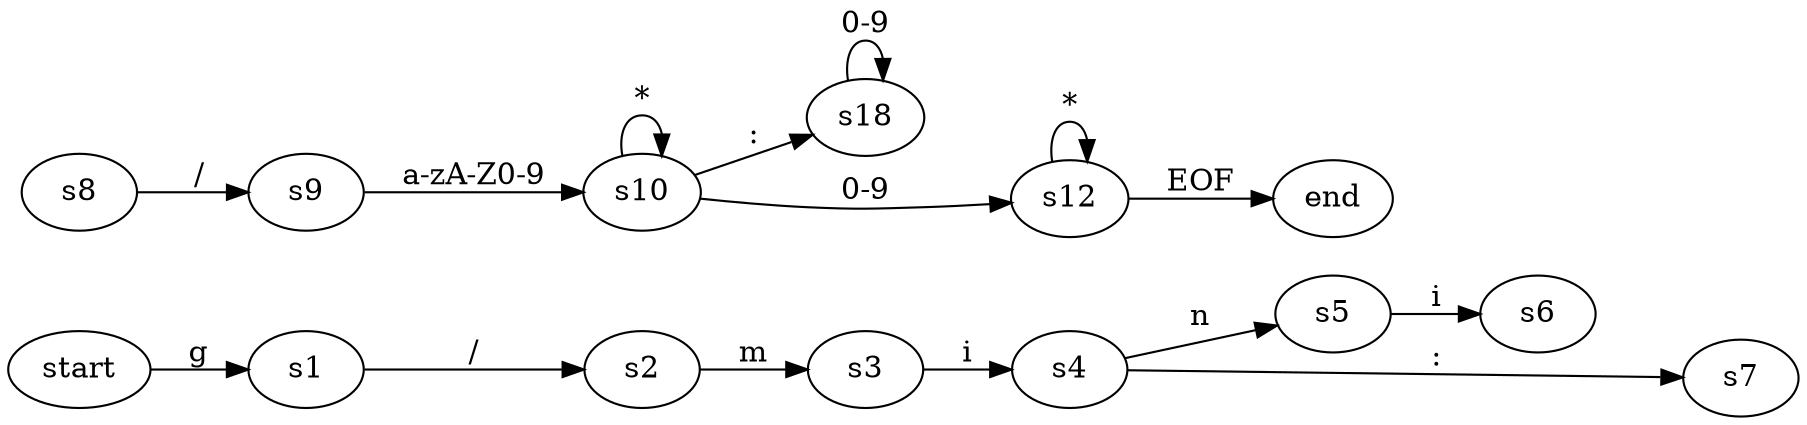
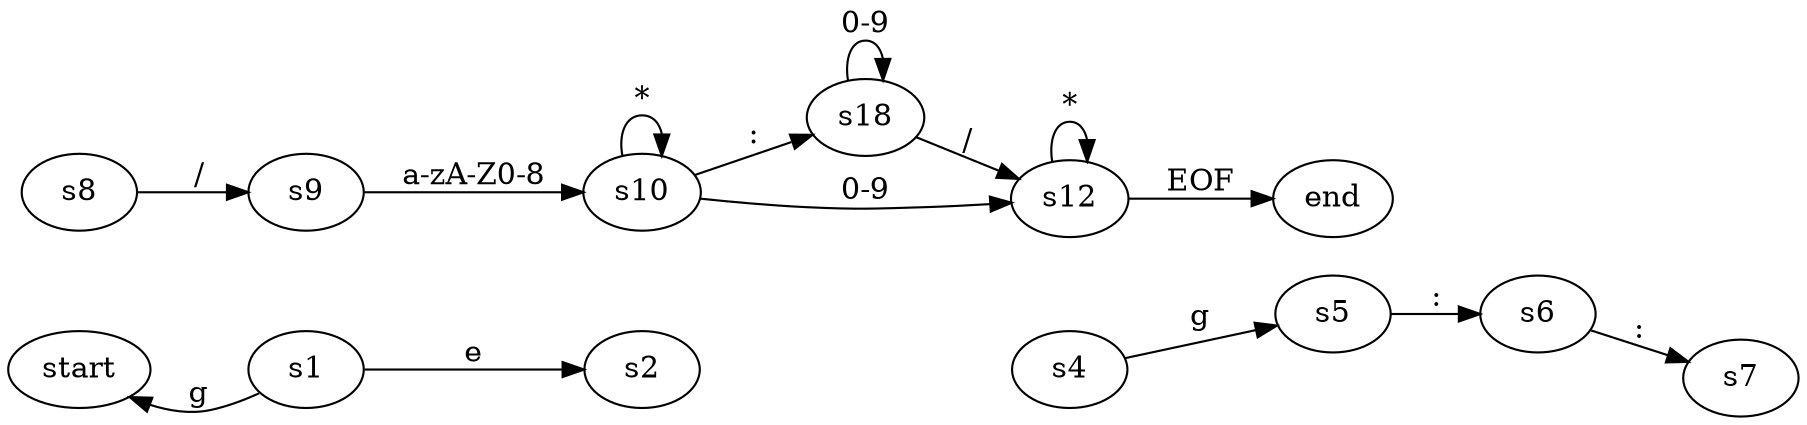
edge "s18" -> "s12": added, label "/"
edge "s9" -> "s10": label "a-zA-Z0-9" -> "a-zA-Z0-8"
edge "s5" -> "s6": label "i" -> ":"
edge "s4" -> "s5": label "n" -> "g"
edge "s1" -> "s2": label "/" -> "e"
edge "start" -> "s1": reversed
node "s3": removed
edge "s4" -> "s7": now "s6" -> "s7"
